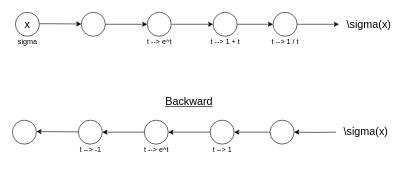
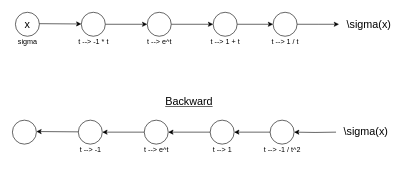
node "t --> -1 * t": added
node "t --> -1 / t^2": added
